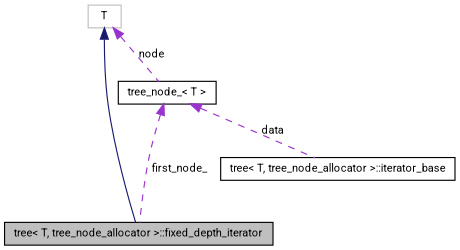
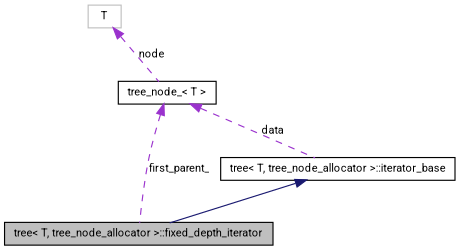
edge "tree< T, tree_node_allocator >::fixed_depth_iterator" -> "T": now "tree< T, tree_node_allocator >::fixed_depth_iterator" -> "tree< T, tree_node_allocator >::iterator_base"
edge "tree< T, tree_node_allocator >::fixed_depth_iterator" -> "tree_node_< T >": label "first_node_" -> "first_parent_"
